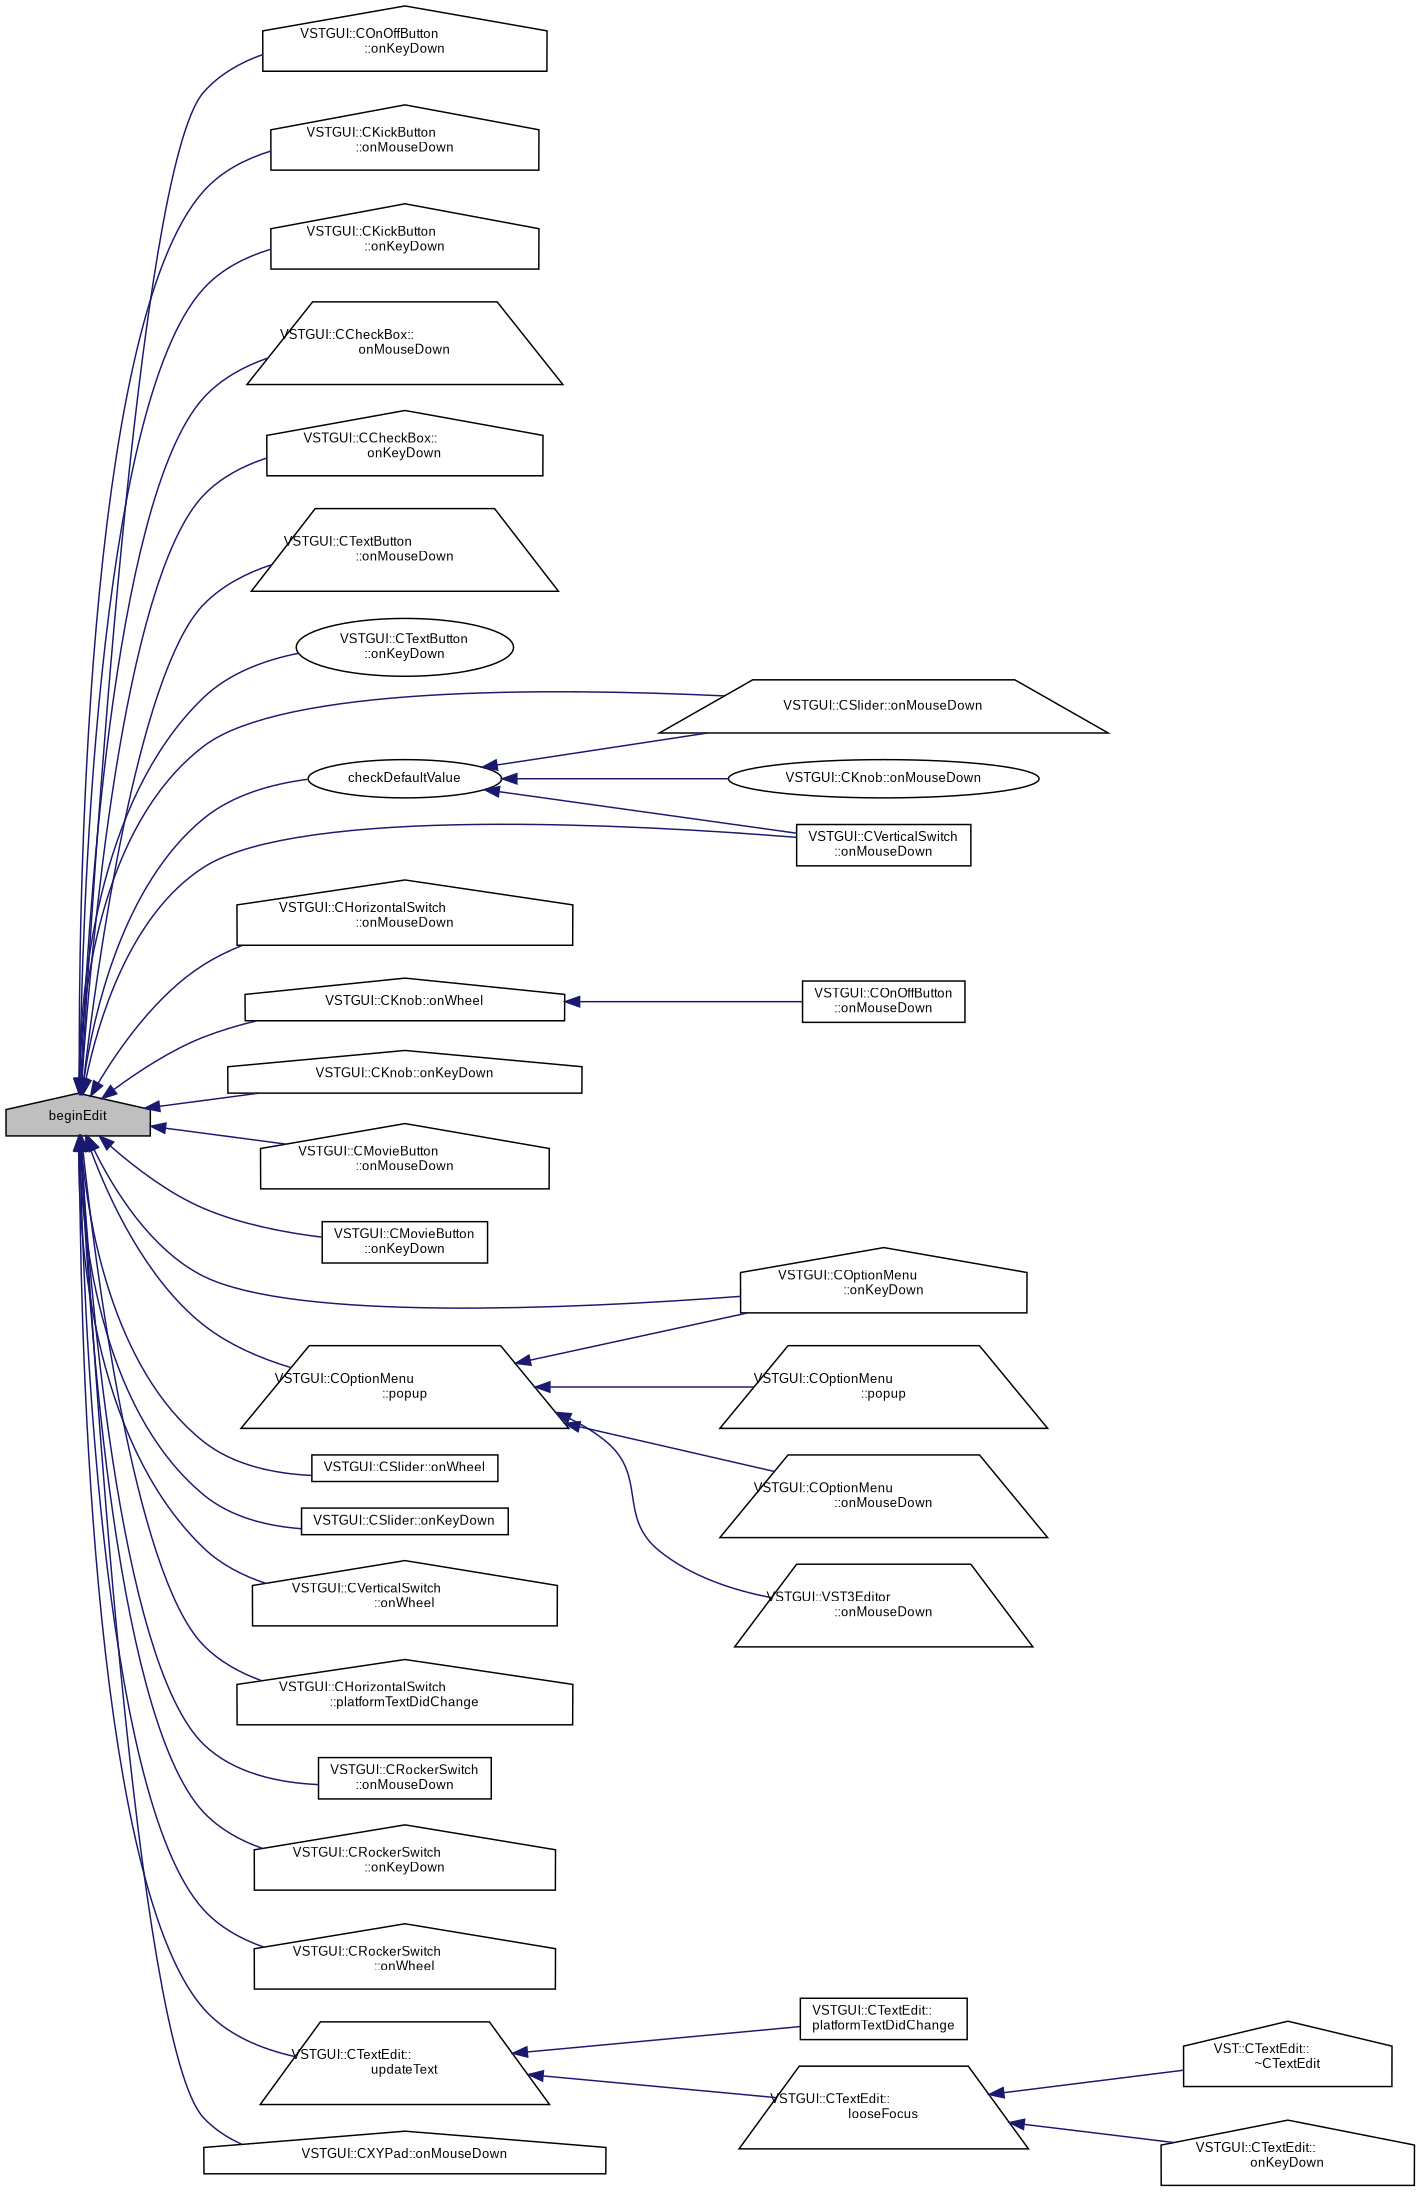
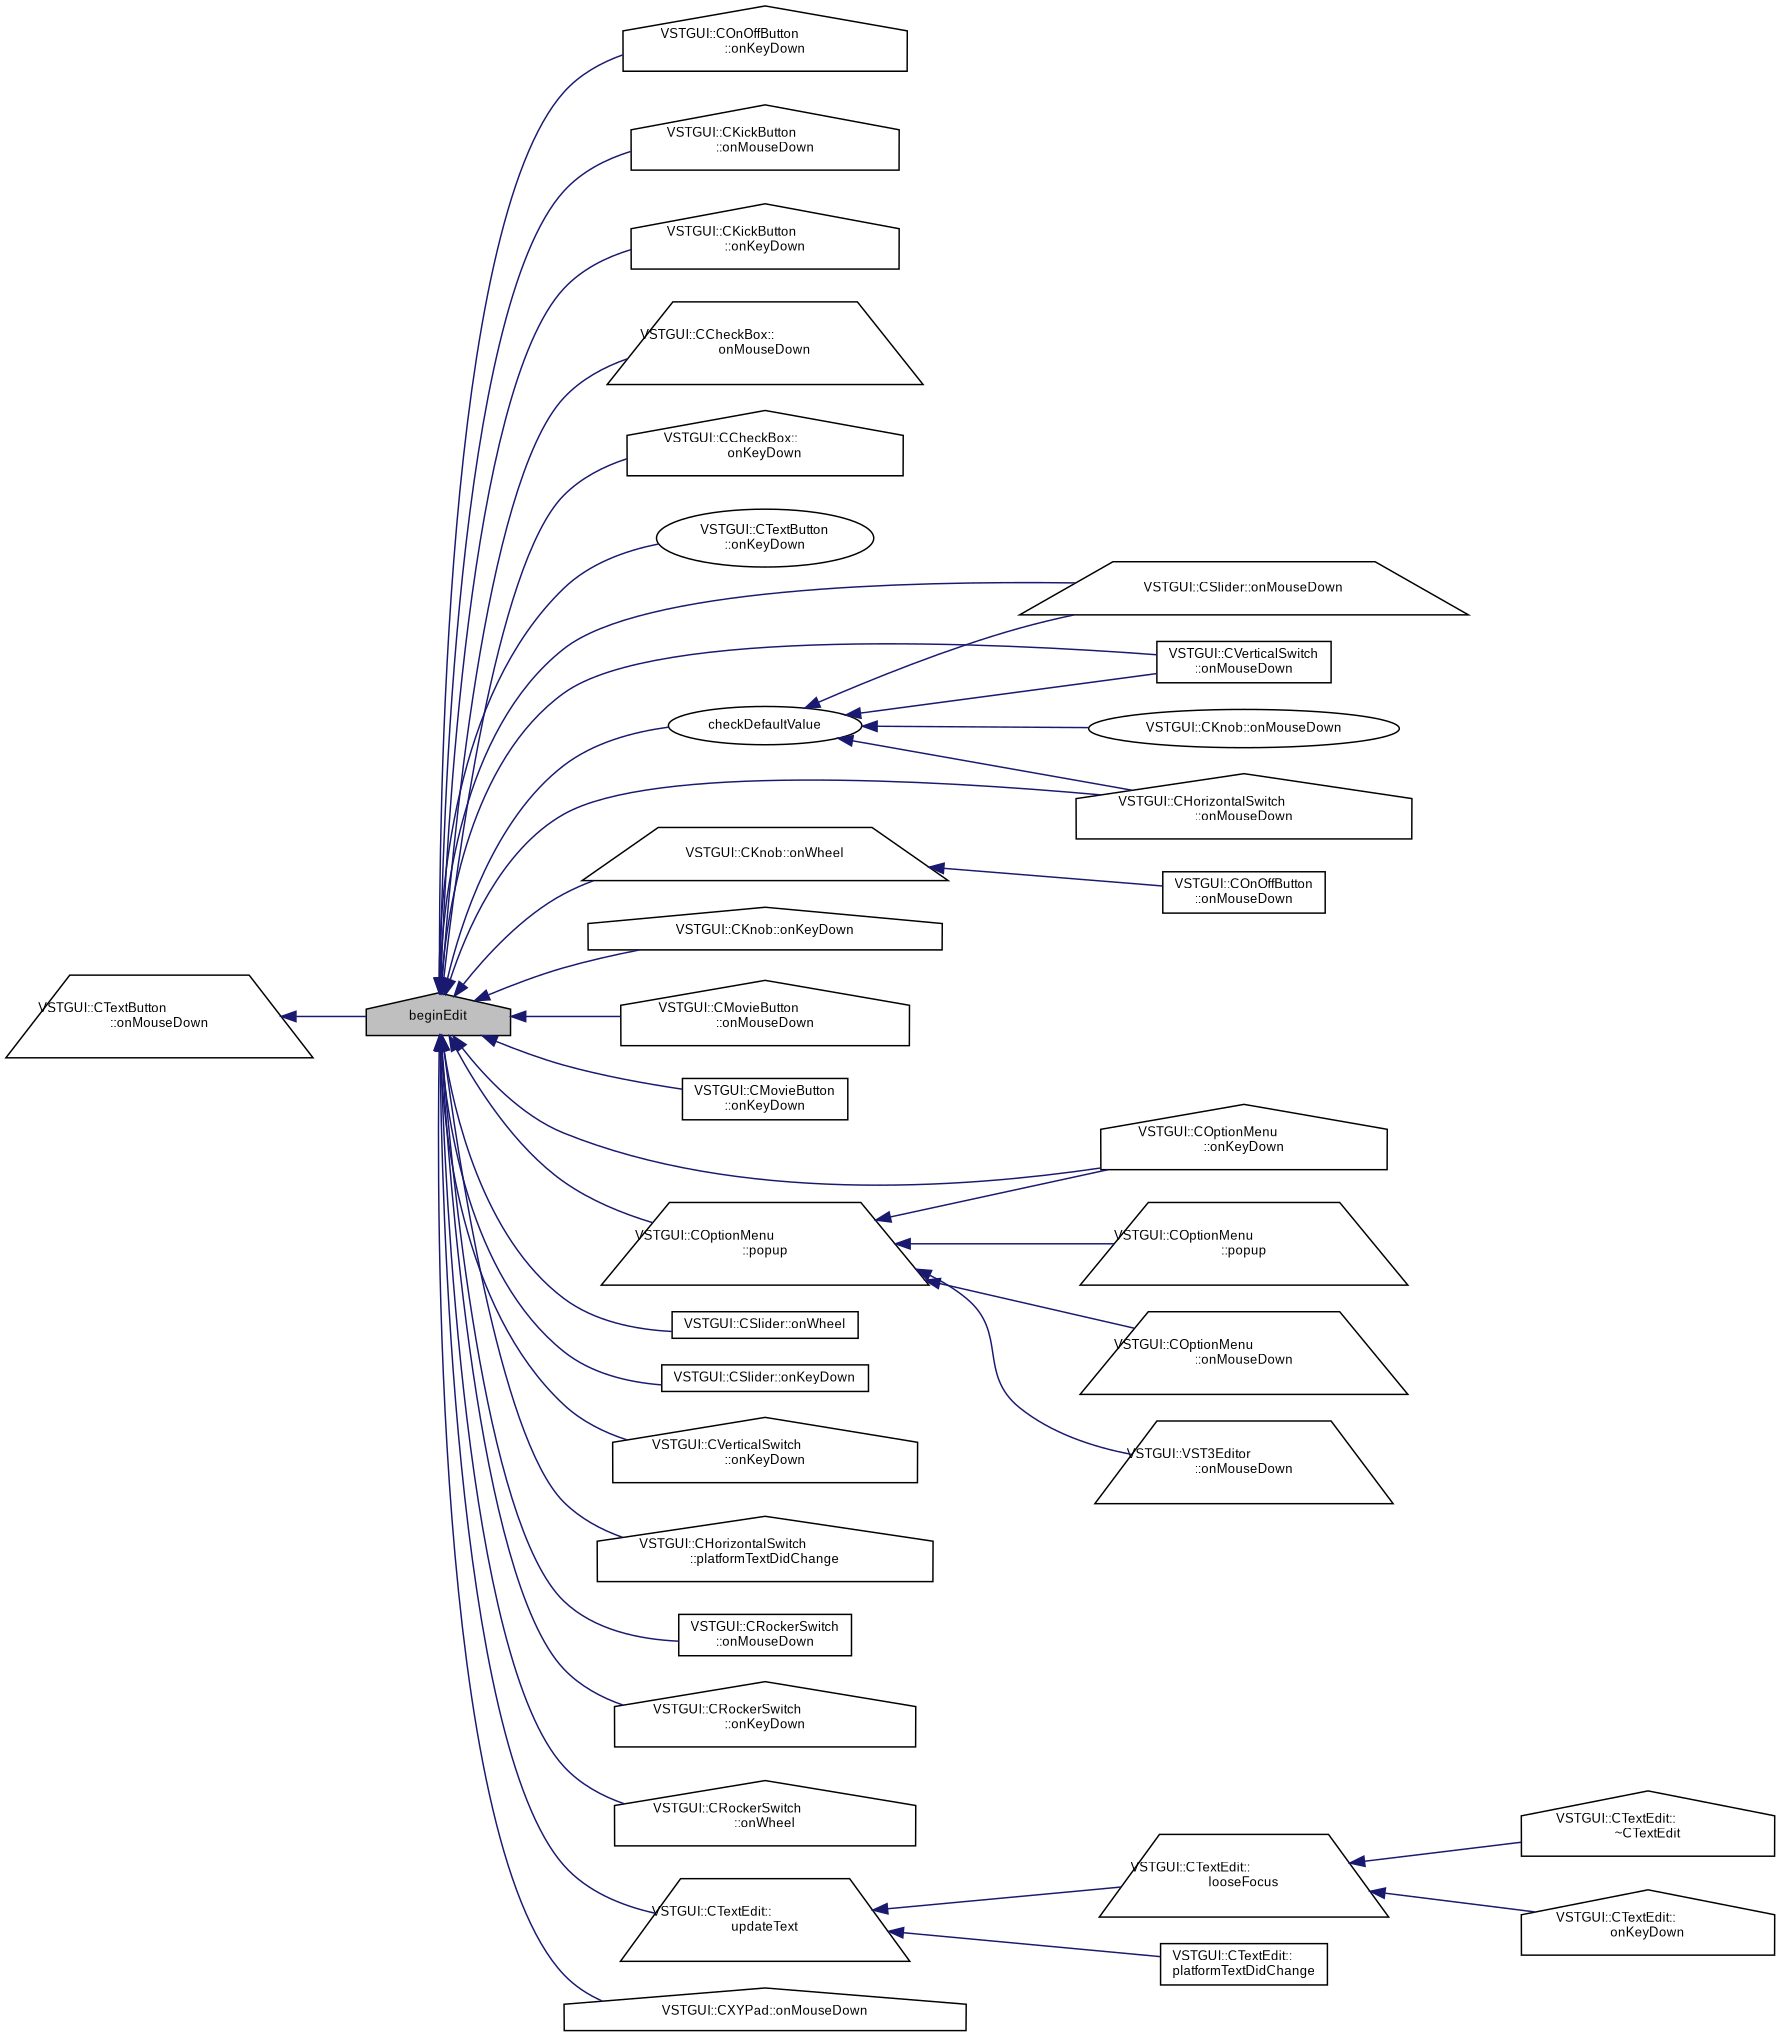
edge "VSTGUI::CHorizontalSwitch ::onMouseDown" -> "checkDefaultValue": added
edge "VSTGUI::CTextButton ::onMouseDown" -> "beginEdit": reversed
node "VSTGUI::CKnob::onWheel": shape house -> trapezium
node "VSTGUI::CVerticalSwitch ::onWheel": label "VSTGUI::CVerticalSwitch ::onWheel" -> "VSTGUI::CVerticalSwitch ::onKeyDown"
node "VST::CTextEdit:: ~CTextEdit": label "VST::CTextEdit:: ~CTextEdit" -> "VSTGUI::CTextEdit:: ~CTextEdit"
